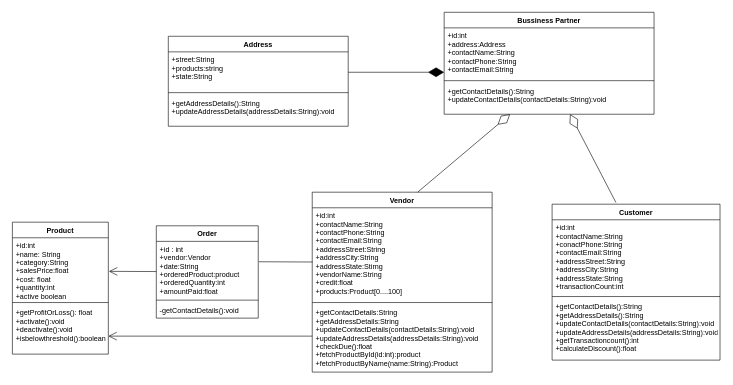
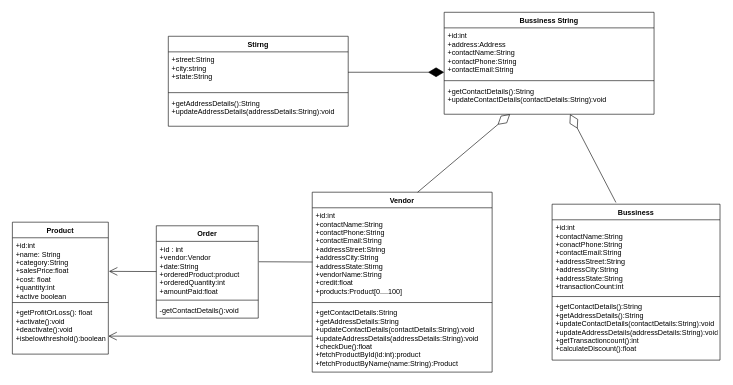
node "Bussiness Partner": label "Bussiness Partner" -> "Bussiness String"
node "Address": label "Address" -> "Stirng"
node "+street:String +products:string +state:String": label "+street:String +products:string +state:String" -> "+street:String +city:string +state:String"
node "Customer": label "Customer" -> "Bussiness"
